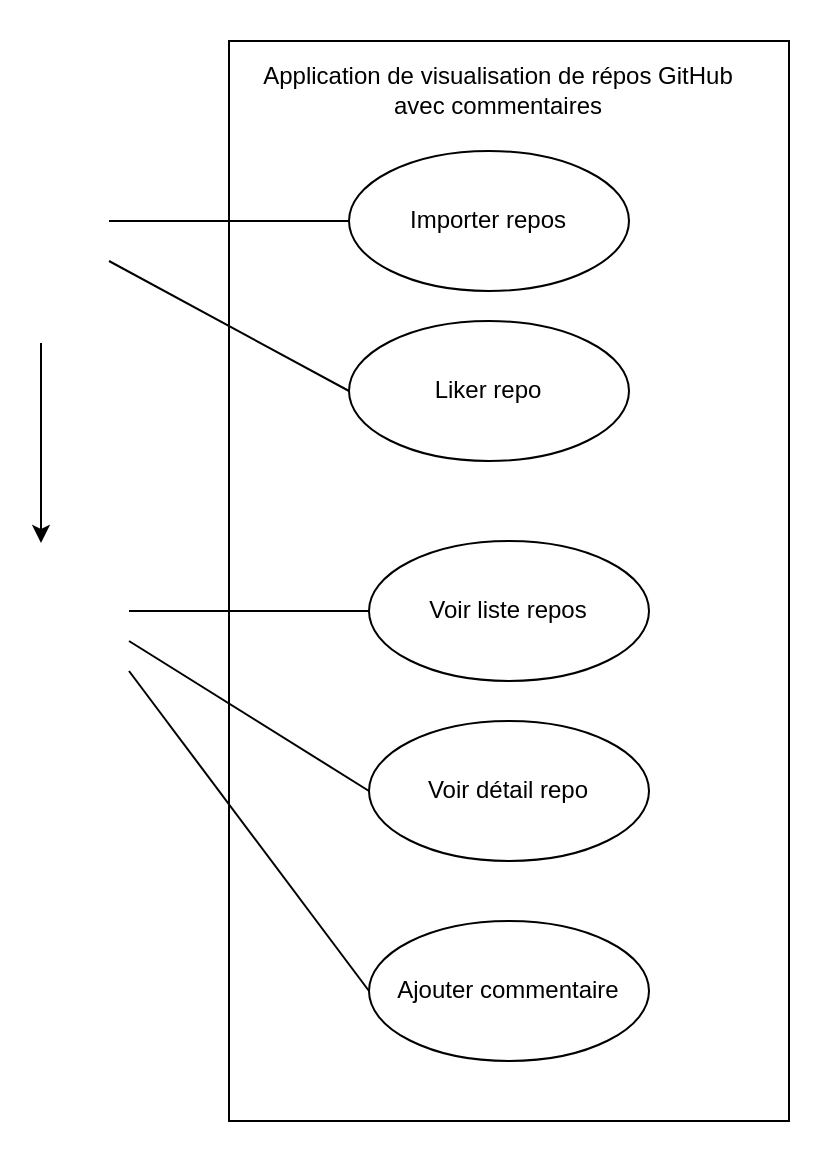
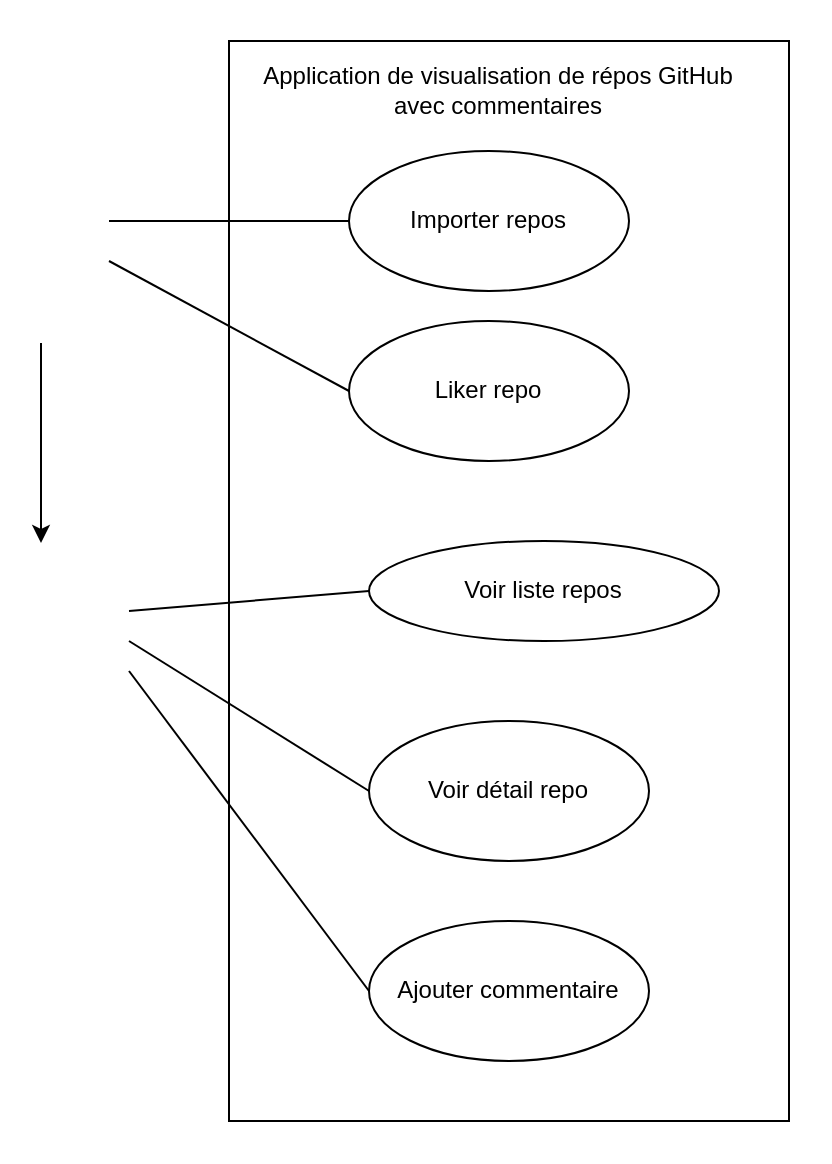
node "Voir liste repos": size 280x140 -> 350x100
